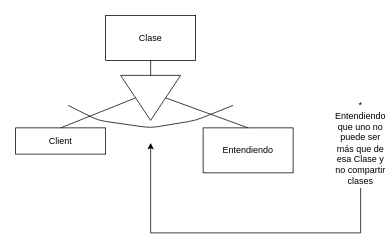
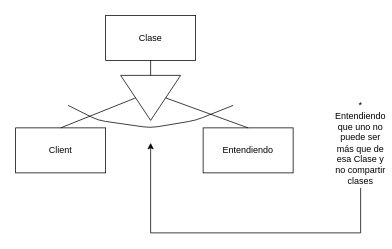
node "Client": size 90x26 -> 90x45
